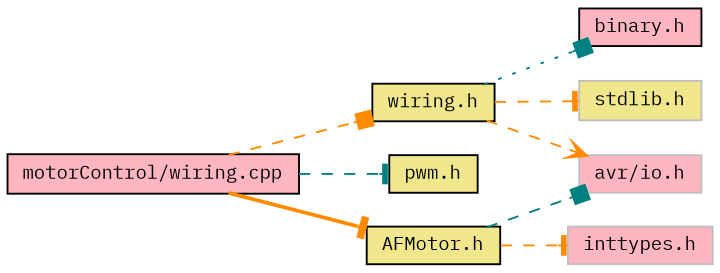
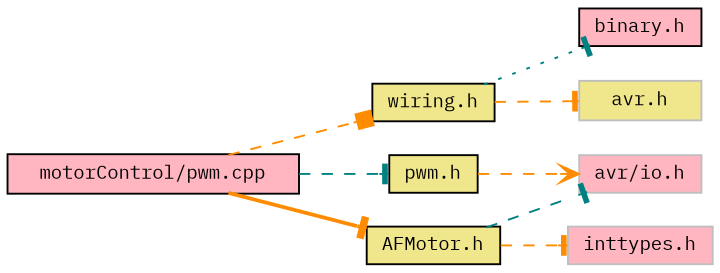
edge "wiring.h" -> "binary.h": arrowhead box -> tee
node "stdlib.h": label "stdlib.h" -> "avr.h"
edge "wiring.h" -> "avr/io.h": now "pwm.h" -> "avr/io.h"
node "motorControl/wiring.cpp": label "motorControl/wiring.cpp" -> "motorControl/pwm.cpp"
edge "AFMotor.h" -> "avr/io.h": arrowhead box -> tee
